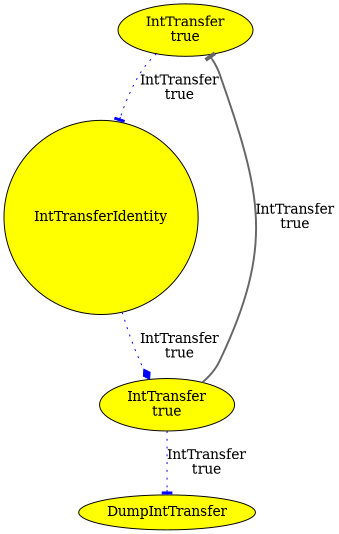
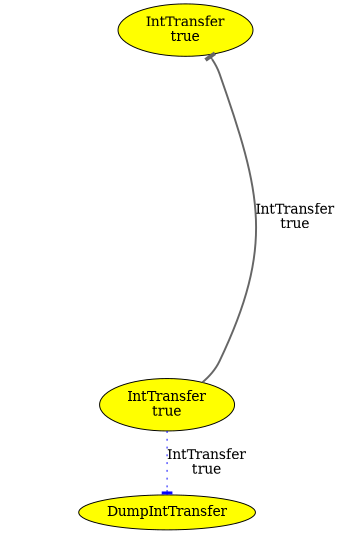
node "IntTransferIdentity": removed
